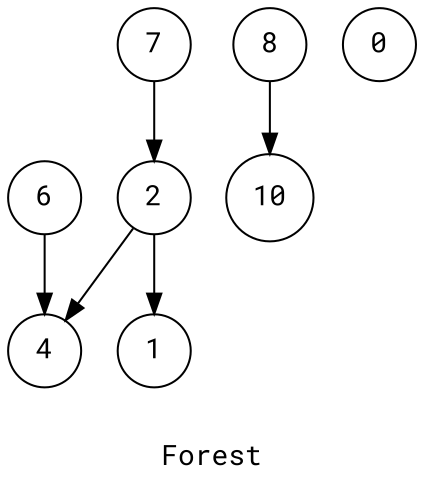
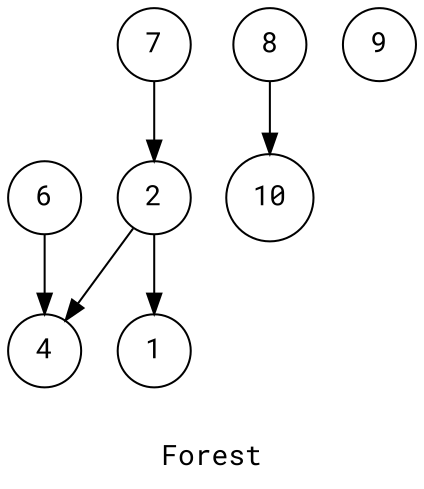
node "0": label "0" -> "9"
